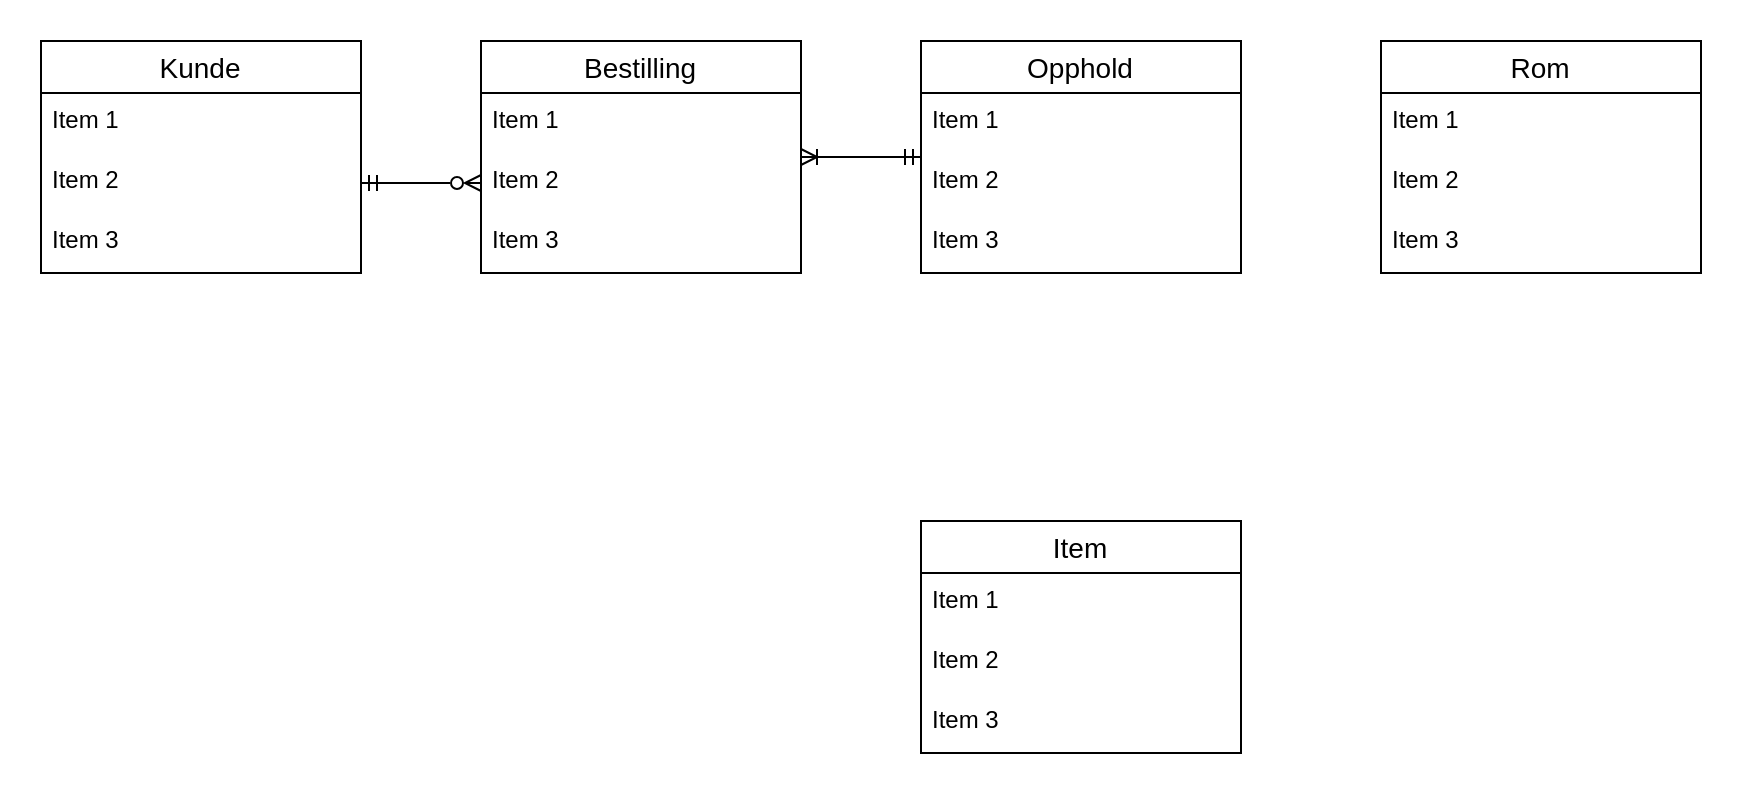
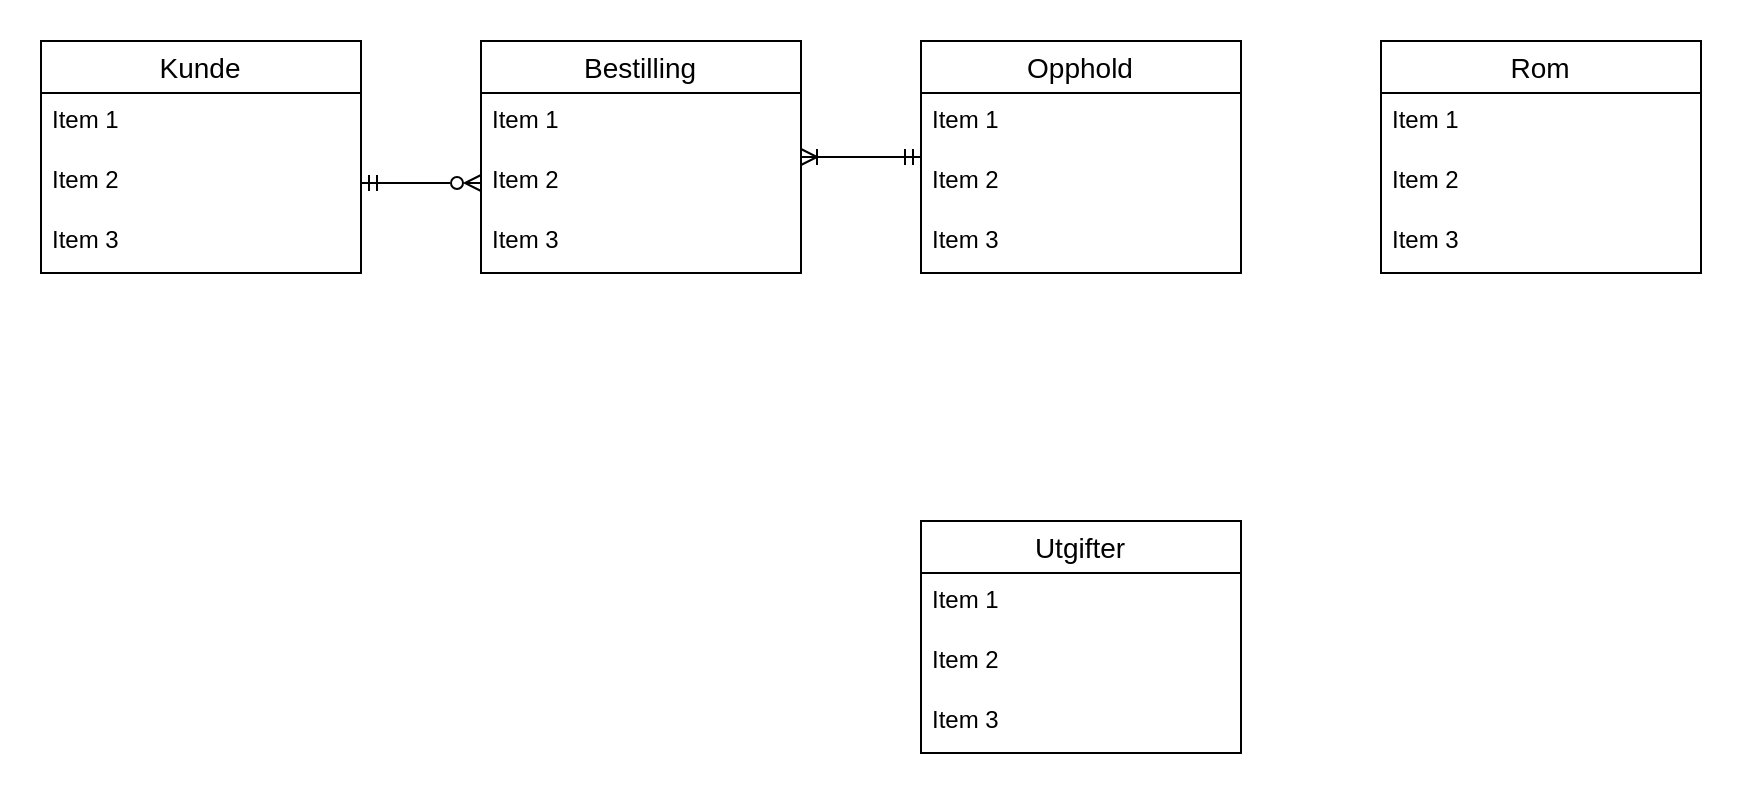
node "Item": label "Item" -> "Utgifter"
